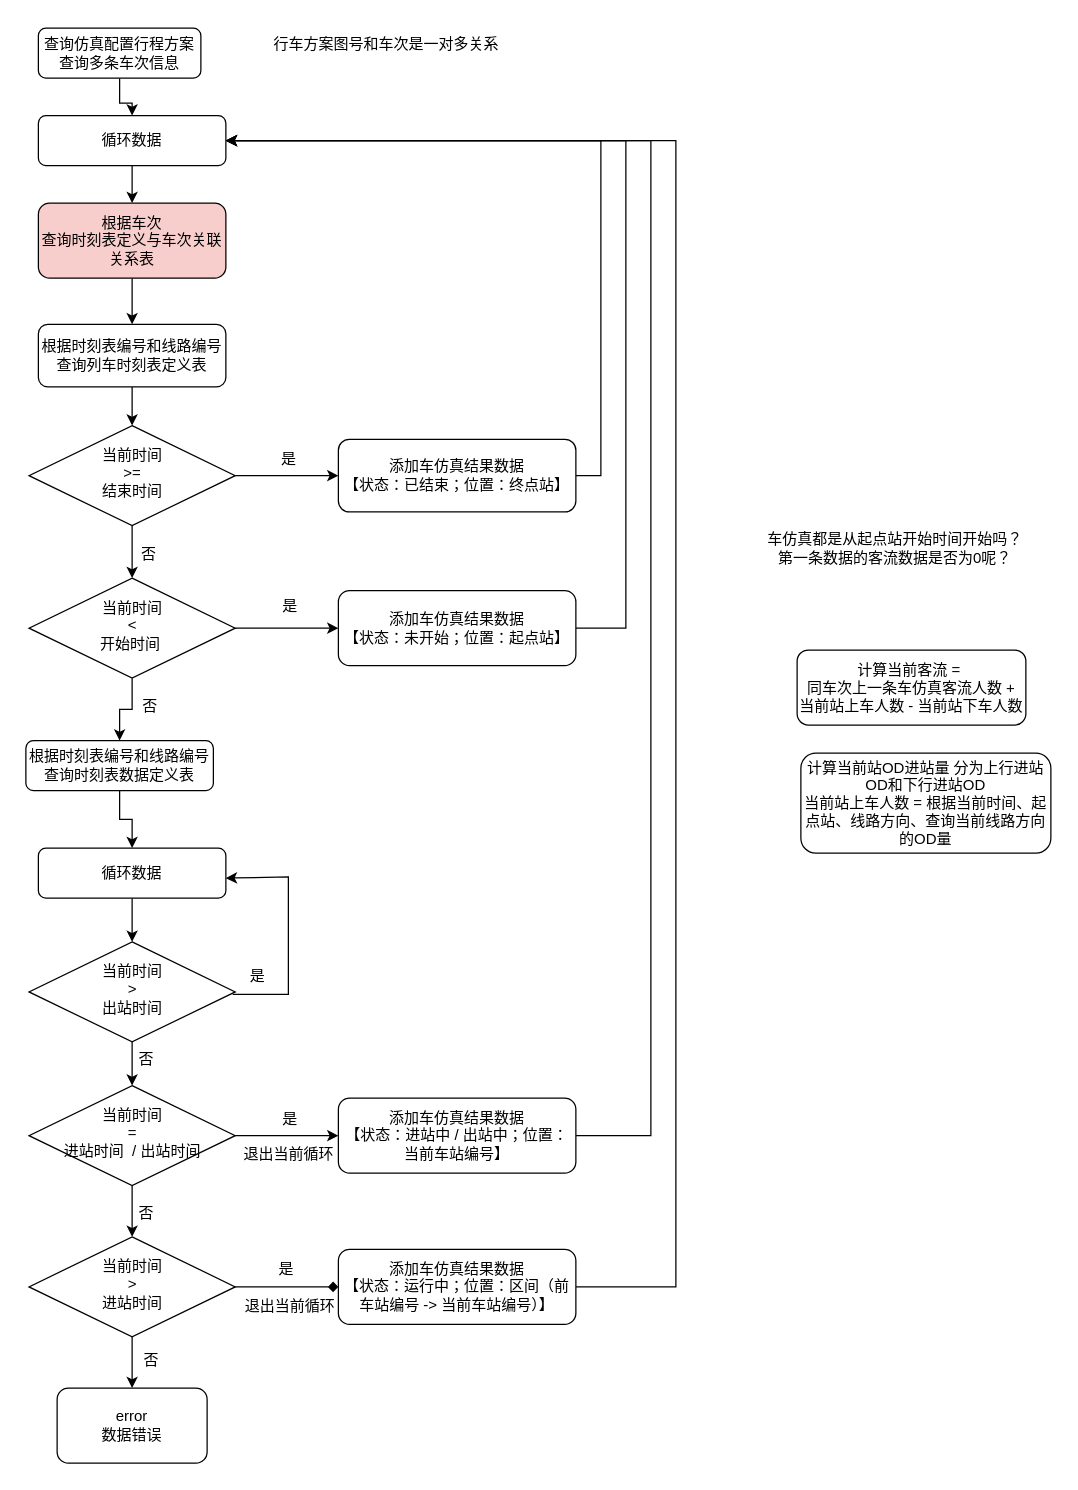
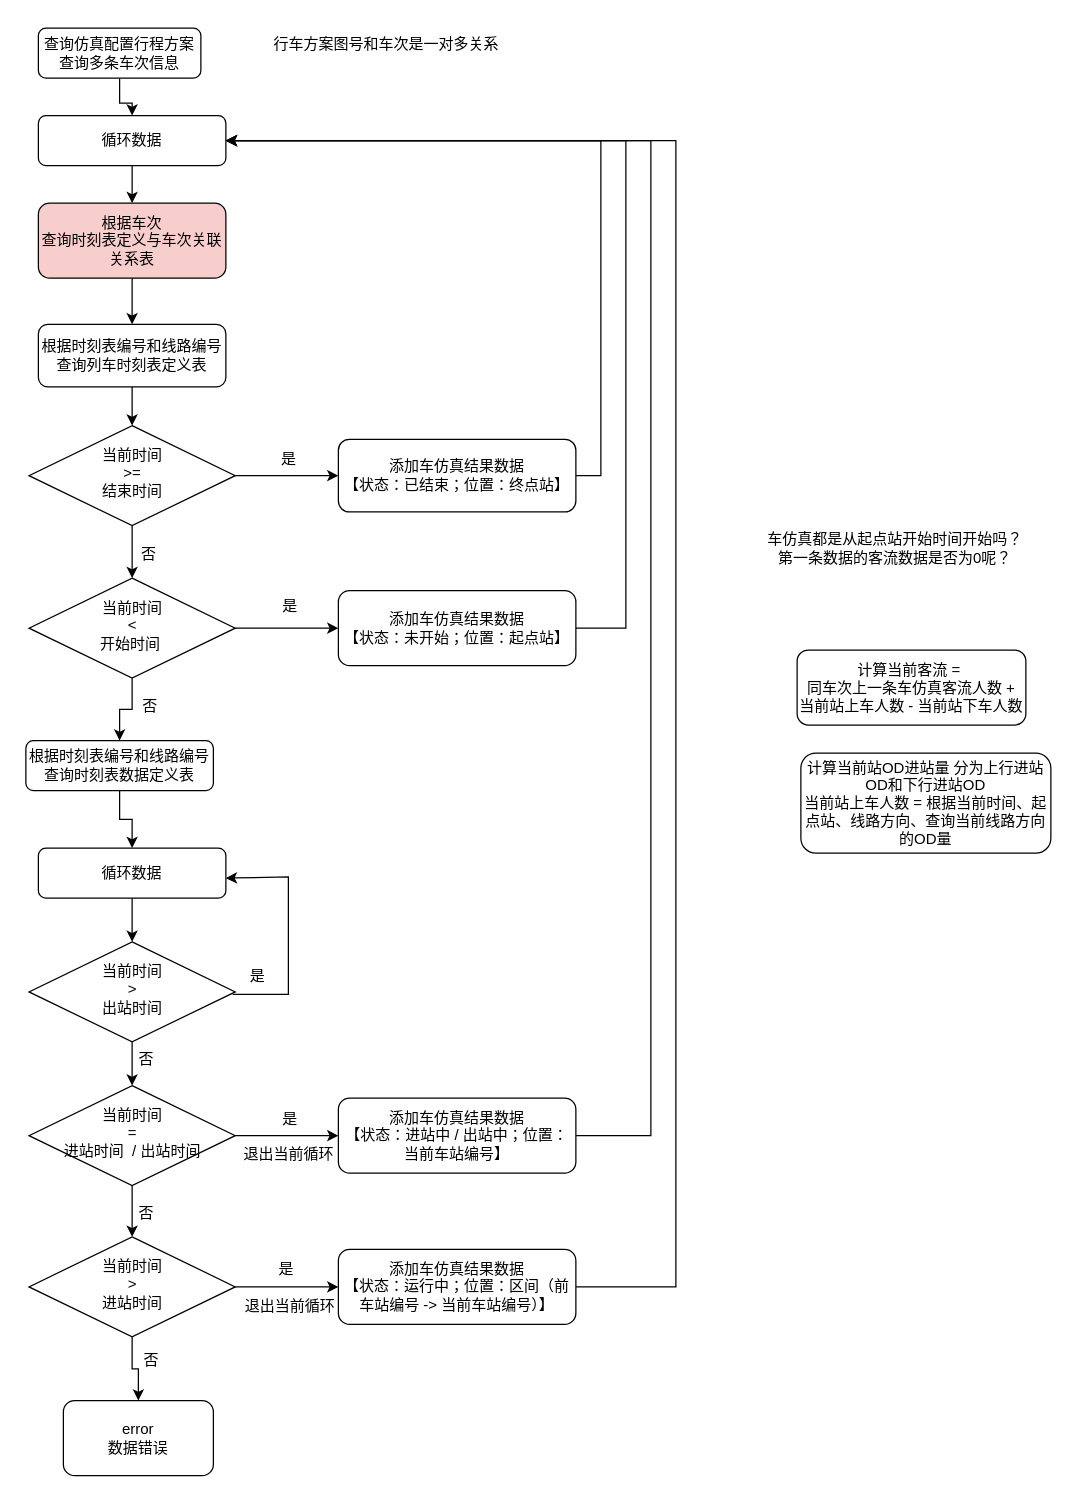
edge "当前时间 > 进站时间" -> "添加车仿真结果数据【状态：运行中；位置：区间（前车站编号 -> 当前车站编号）】": arrowhead diamond -> classic
node "error 数据错误": moved (132, 1426) -> (138, 1438)
